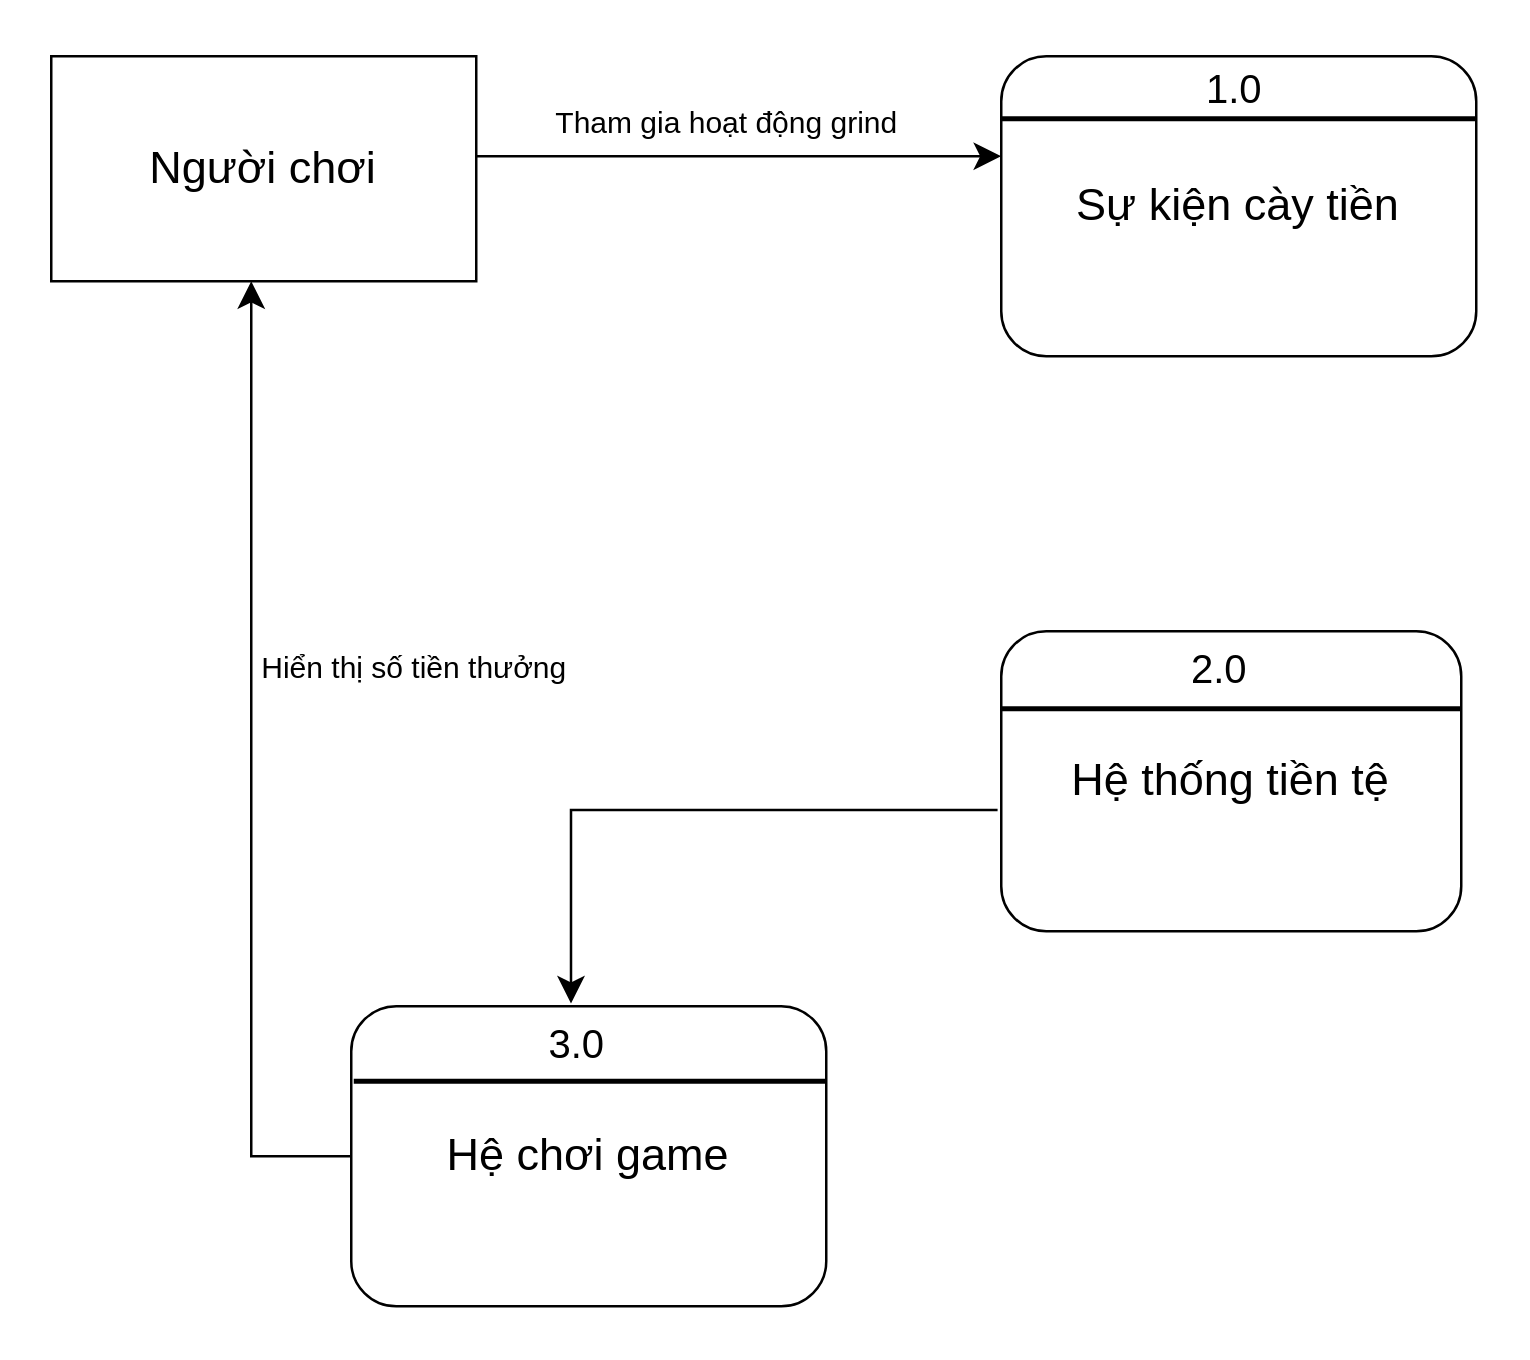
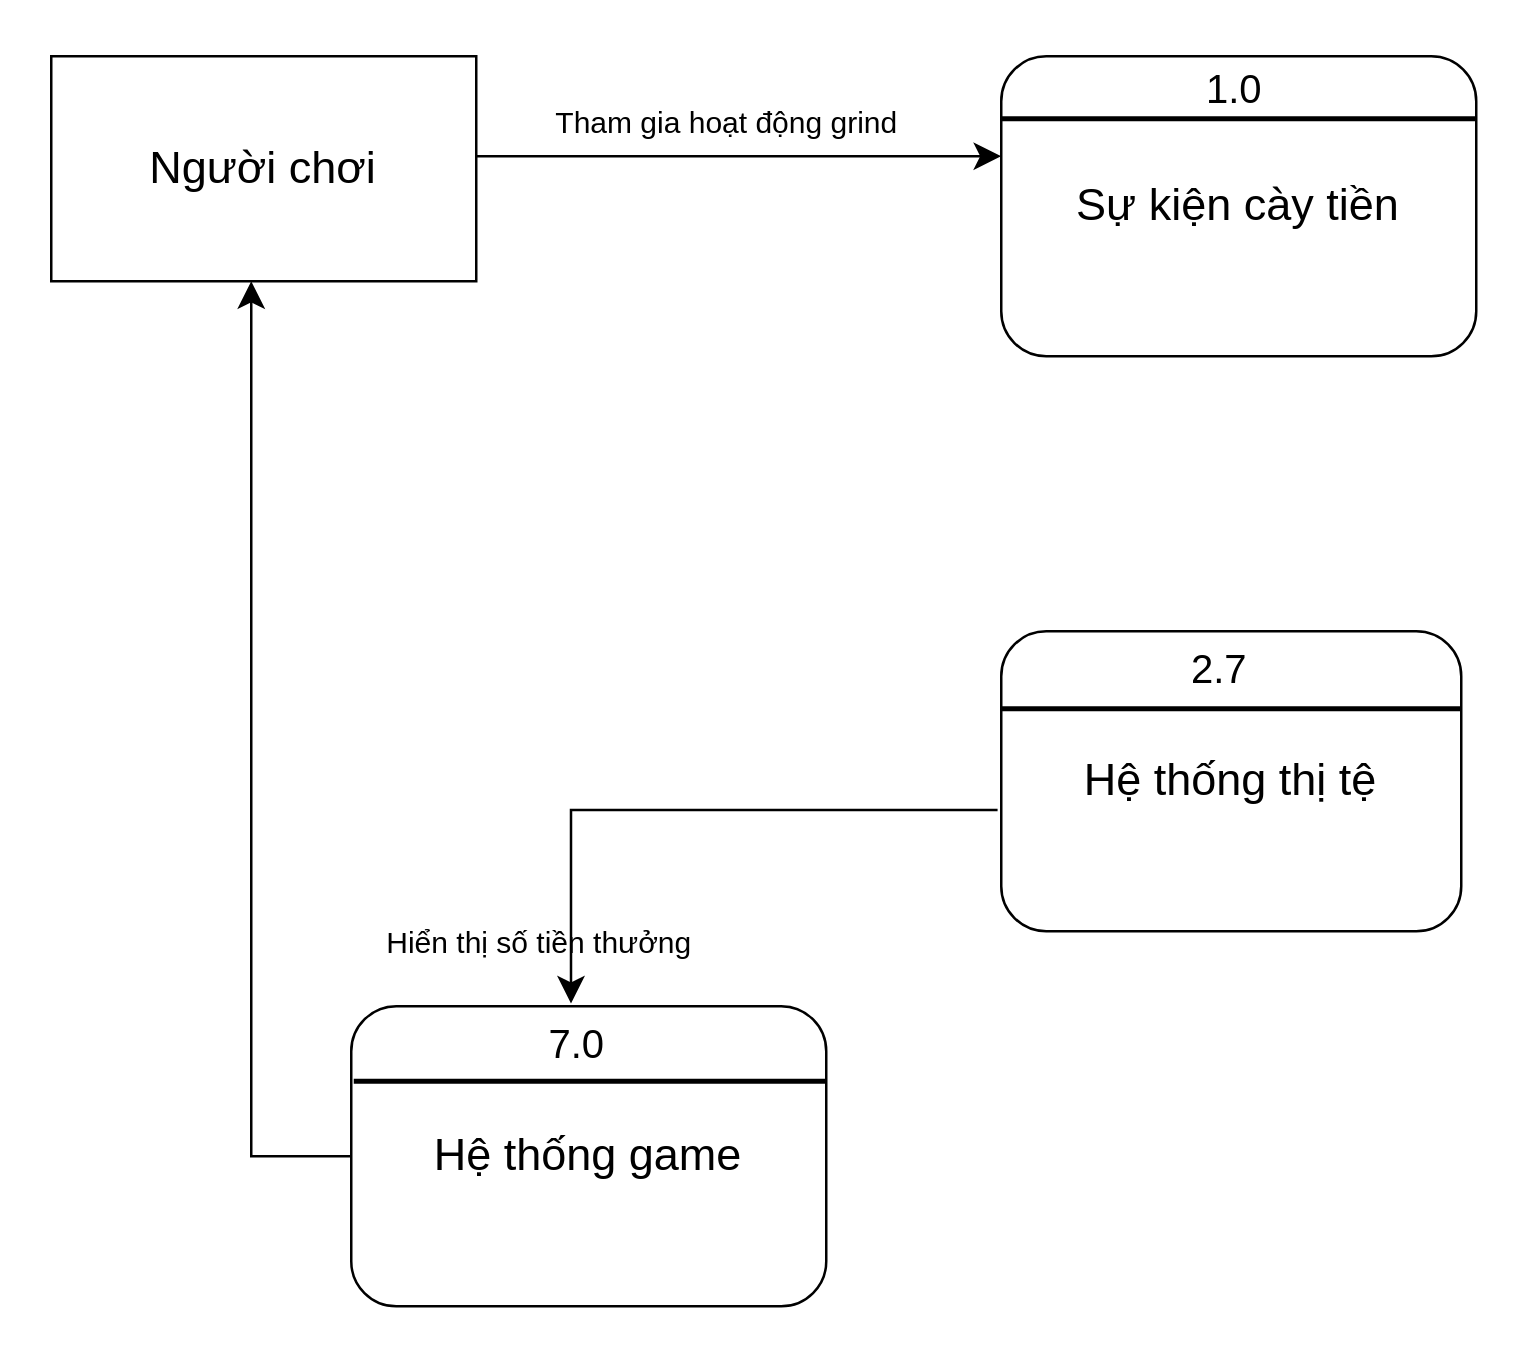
node "Hiển thị số tiền thưởng": moved (414, 669) -> (539, 944)
node "2.0": label "2.0" -> "2.7"
node "Hệ thống tiền tệ": label "Hệ thống tiền tệ" -> "Hệ thống thị tệ"
node "3.0": label "3.0" -> "7.0"
node "Hệ chơi game": label "Hệ chơi game" -> "Hệ thống game"
